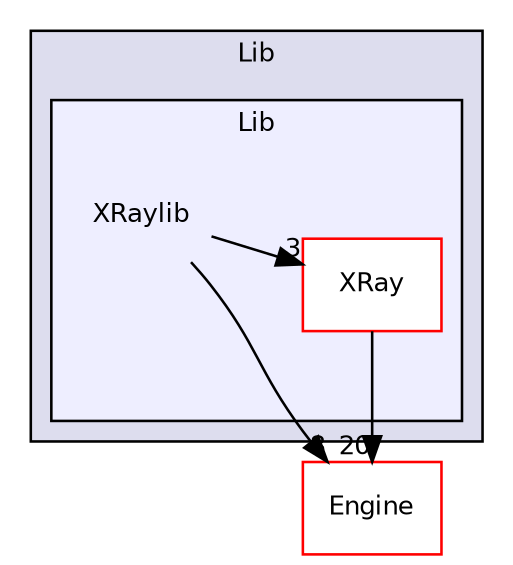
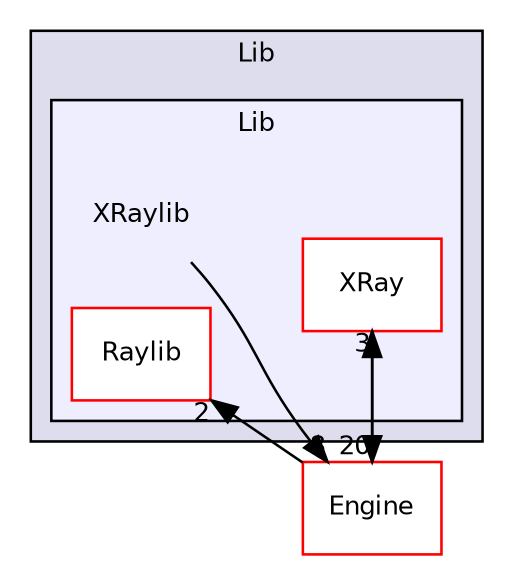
edge "XRaylib" -> "XRay": now "Engine" -> "XRay"
node "Raylib": added
